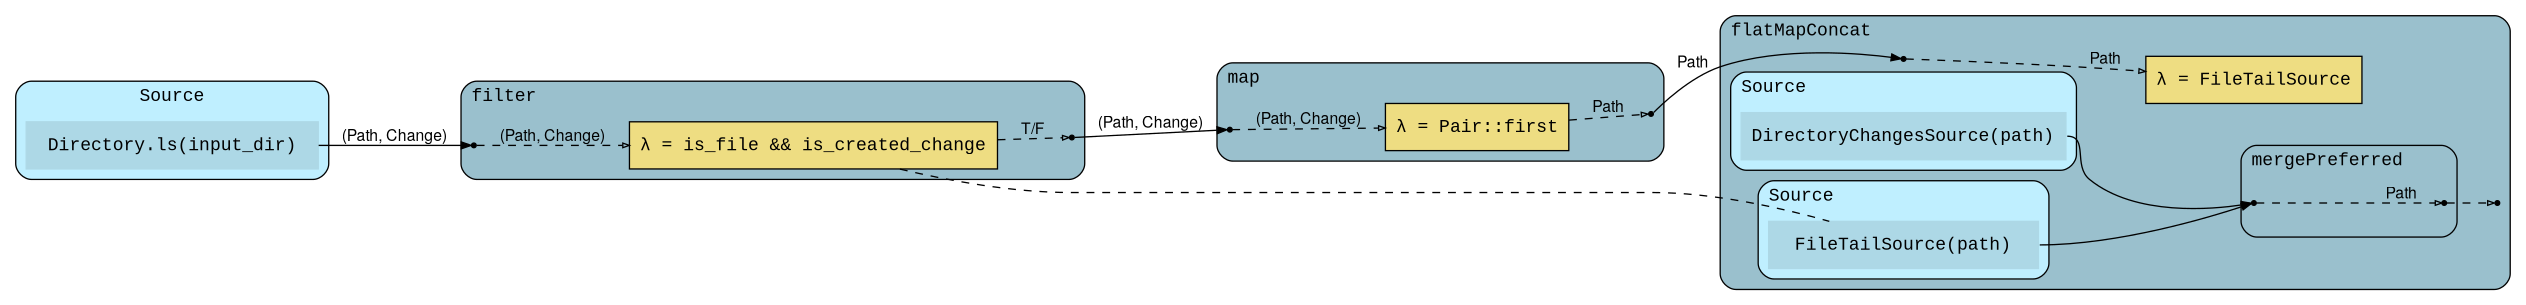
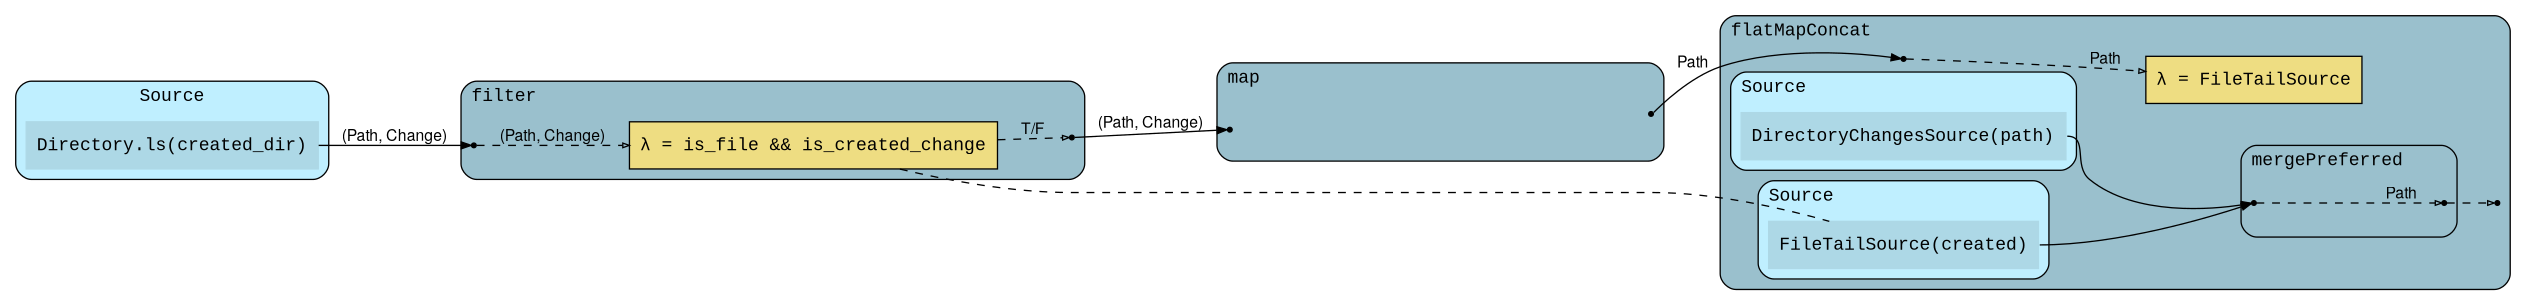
node "λ = Pair::first": removed
node "Directory.ls(input_dir)": label "Directory.ls(input_dir)" -> "Directory.ls(created_dir)"
node "FileTailSource(path)": label "FileTailSource(path)" -> "FileTailSource(created)"
